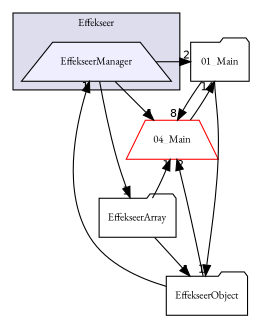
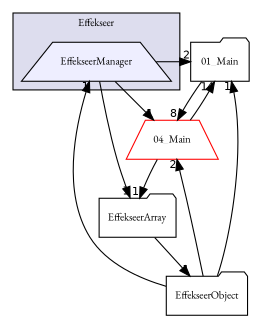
edge "01_Main" -> "EffekseerObject": reversed
edge "EffekseerArray" -> "04_Main": reversed
